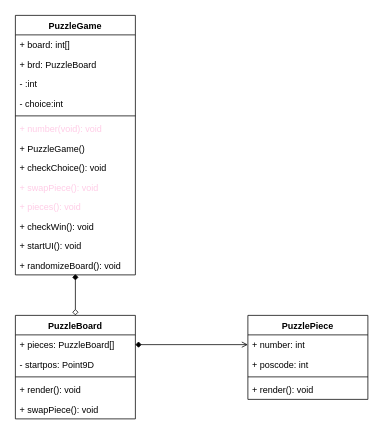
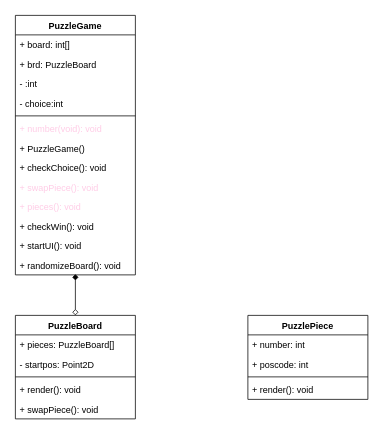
edge "+ pieces: PuzzleBoard[]" -- "+ number: int": removed
node "- startpos: Point9D": label "- startpos: Point9D" -> "- startpos: Point2D"
